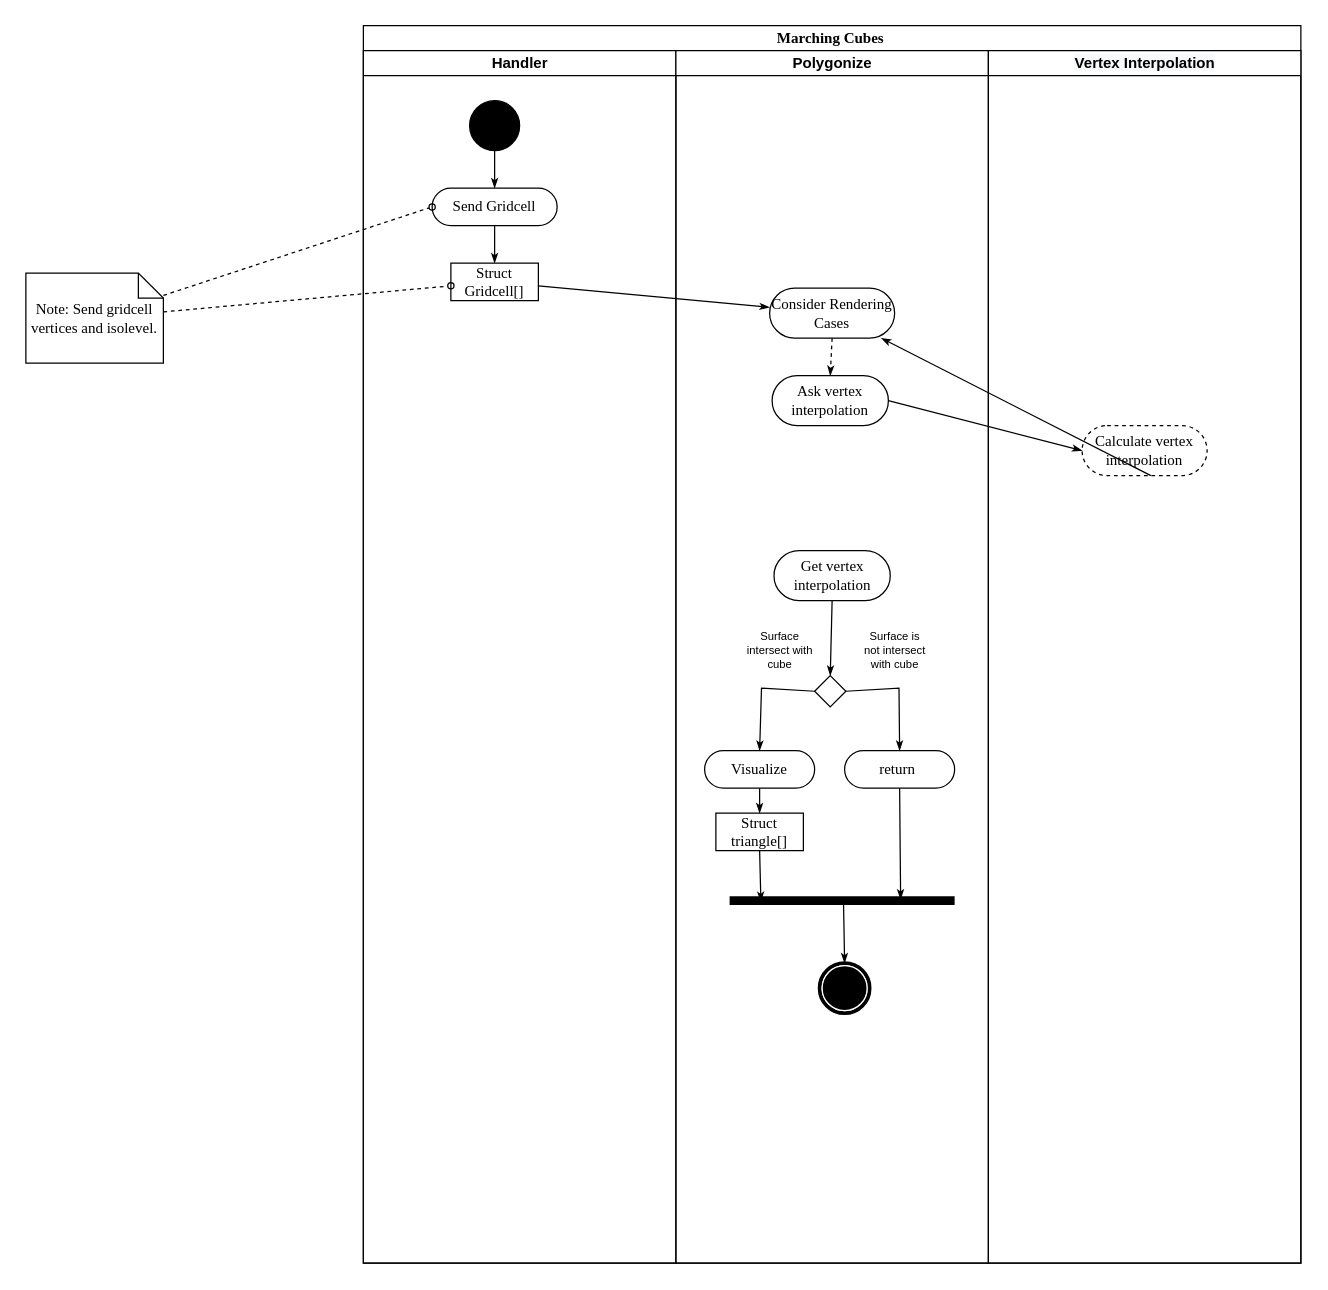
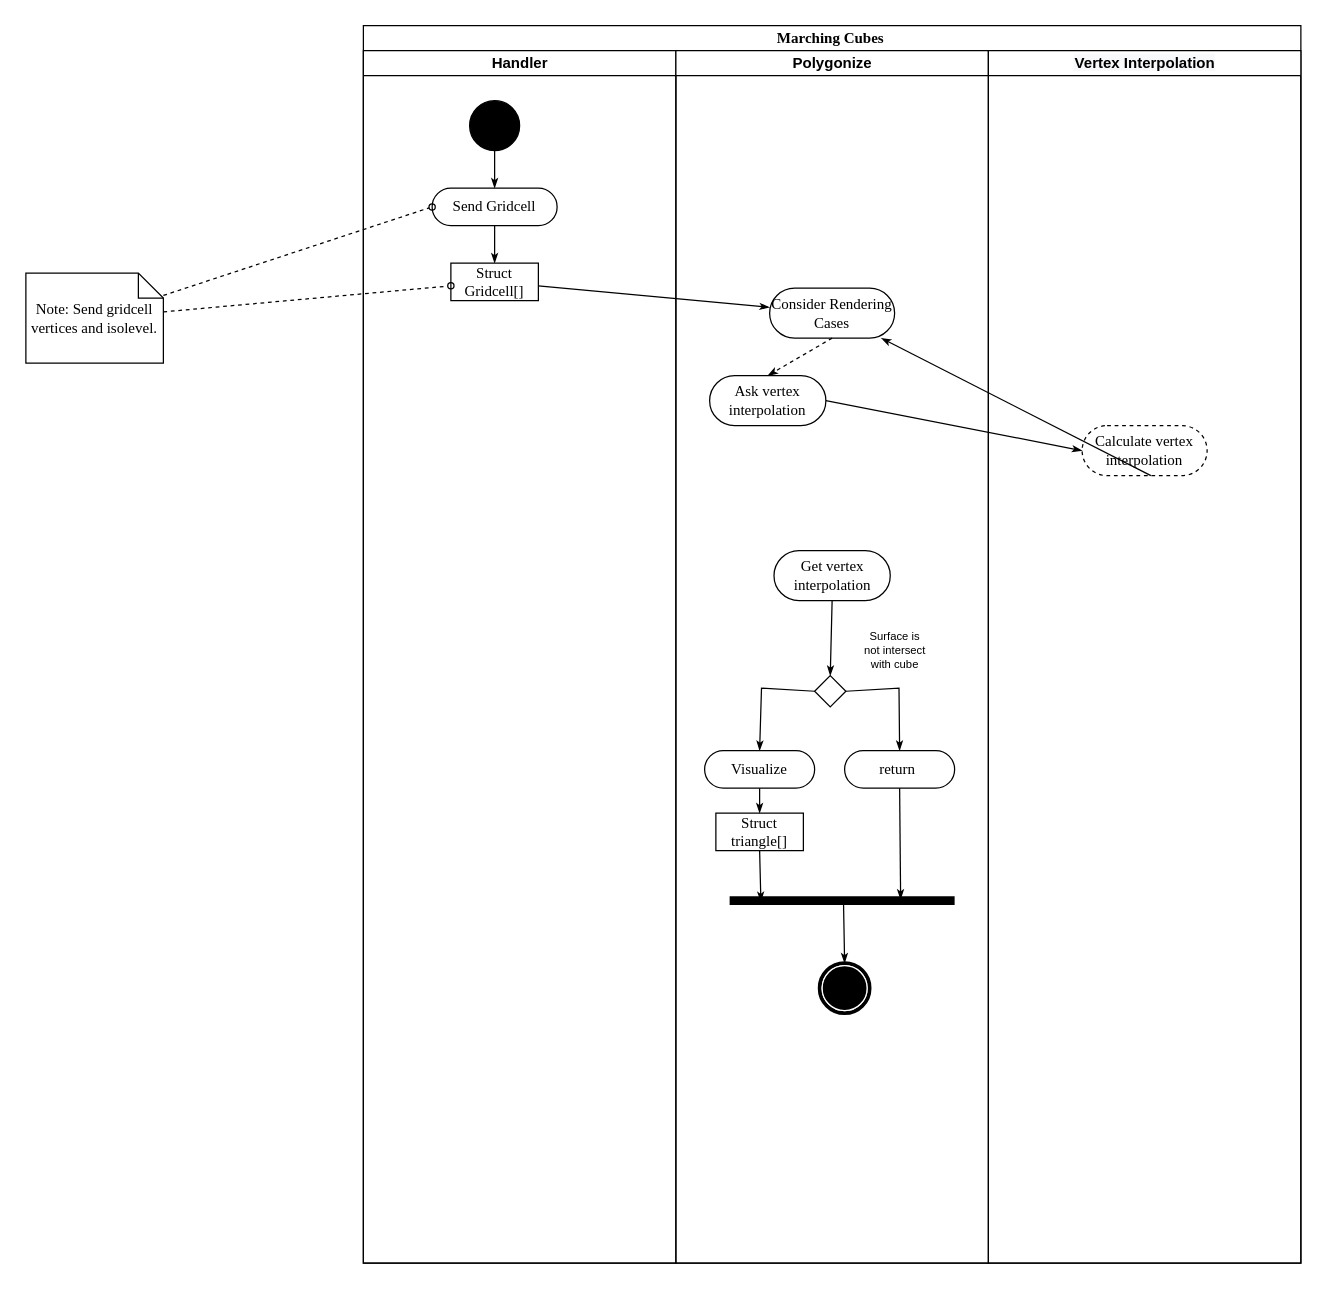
node "Ask vertex interpolation": moved (830, 401) -> (768, 401)
node "Surface intersect with cube": removed
